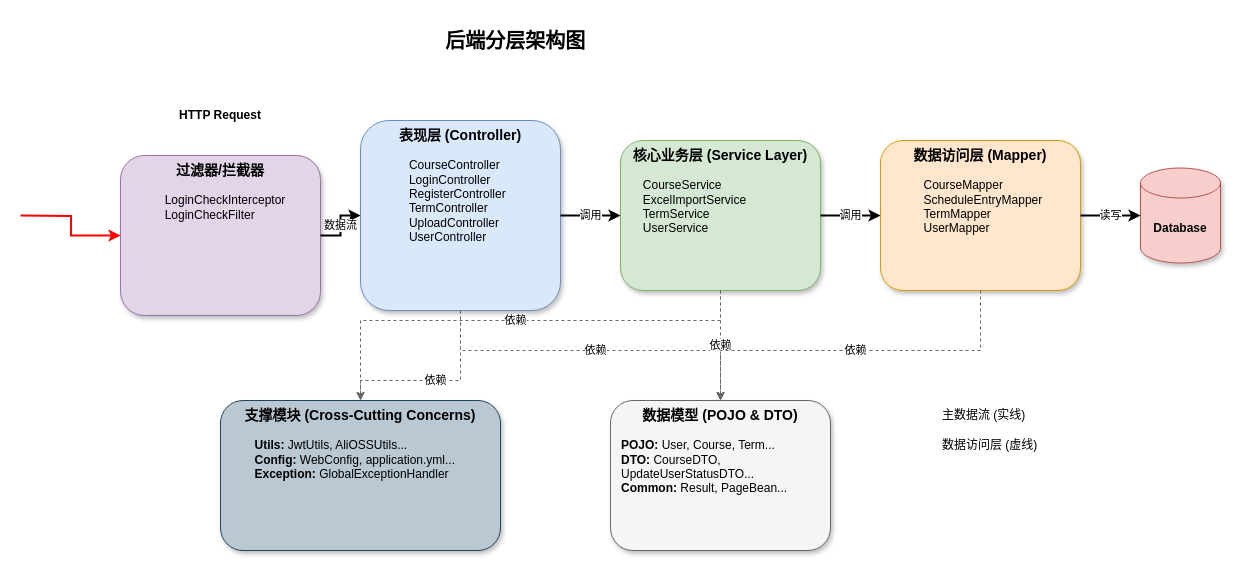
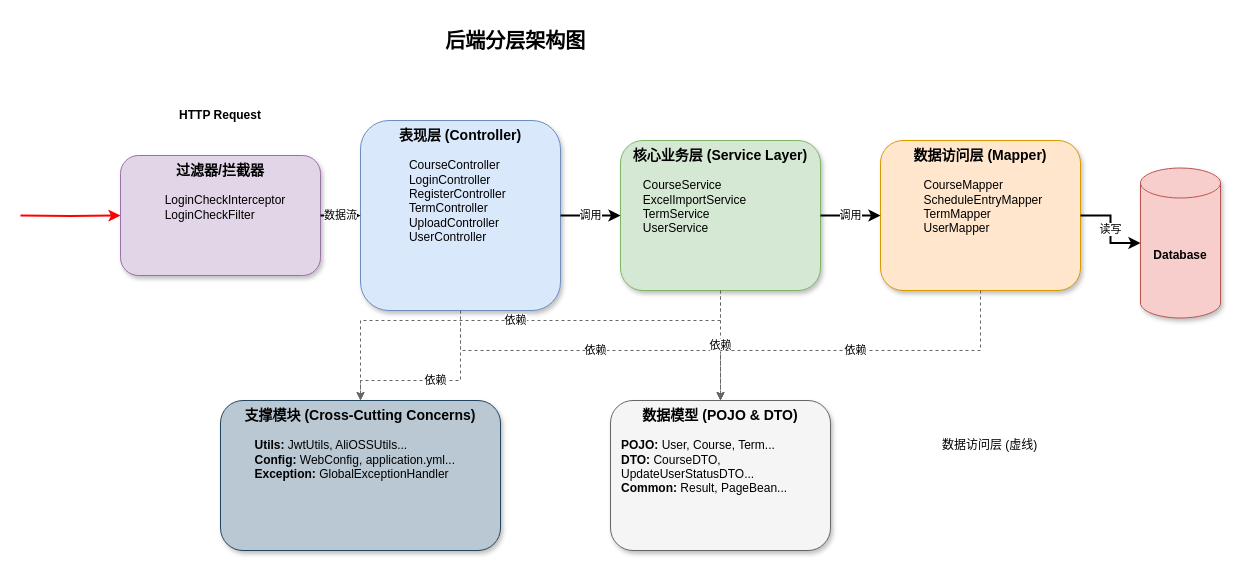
node "Database": size 80x95 -> 80x150
node "过滤器/拦截器 LoginCheckInterceptor LoginCheckFilter": size 200x160 -> 200x120
node "主数据流 (实线)": removed
